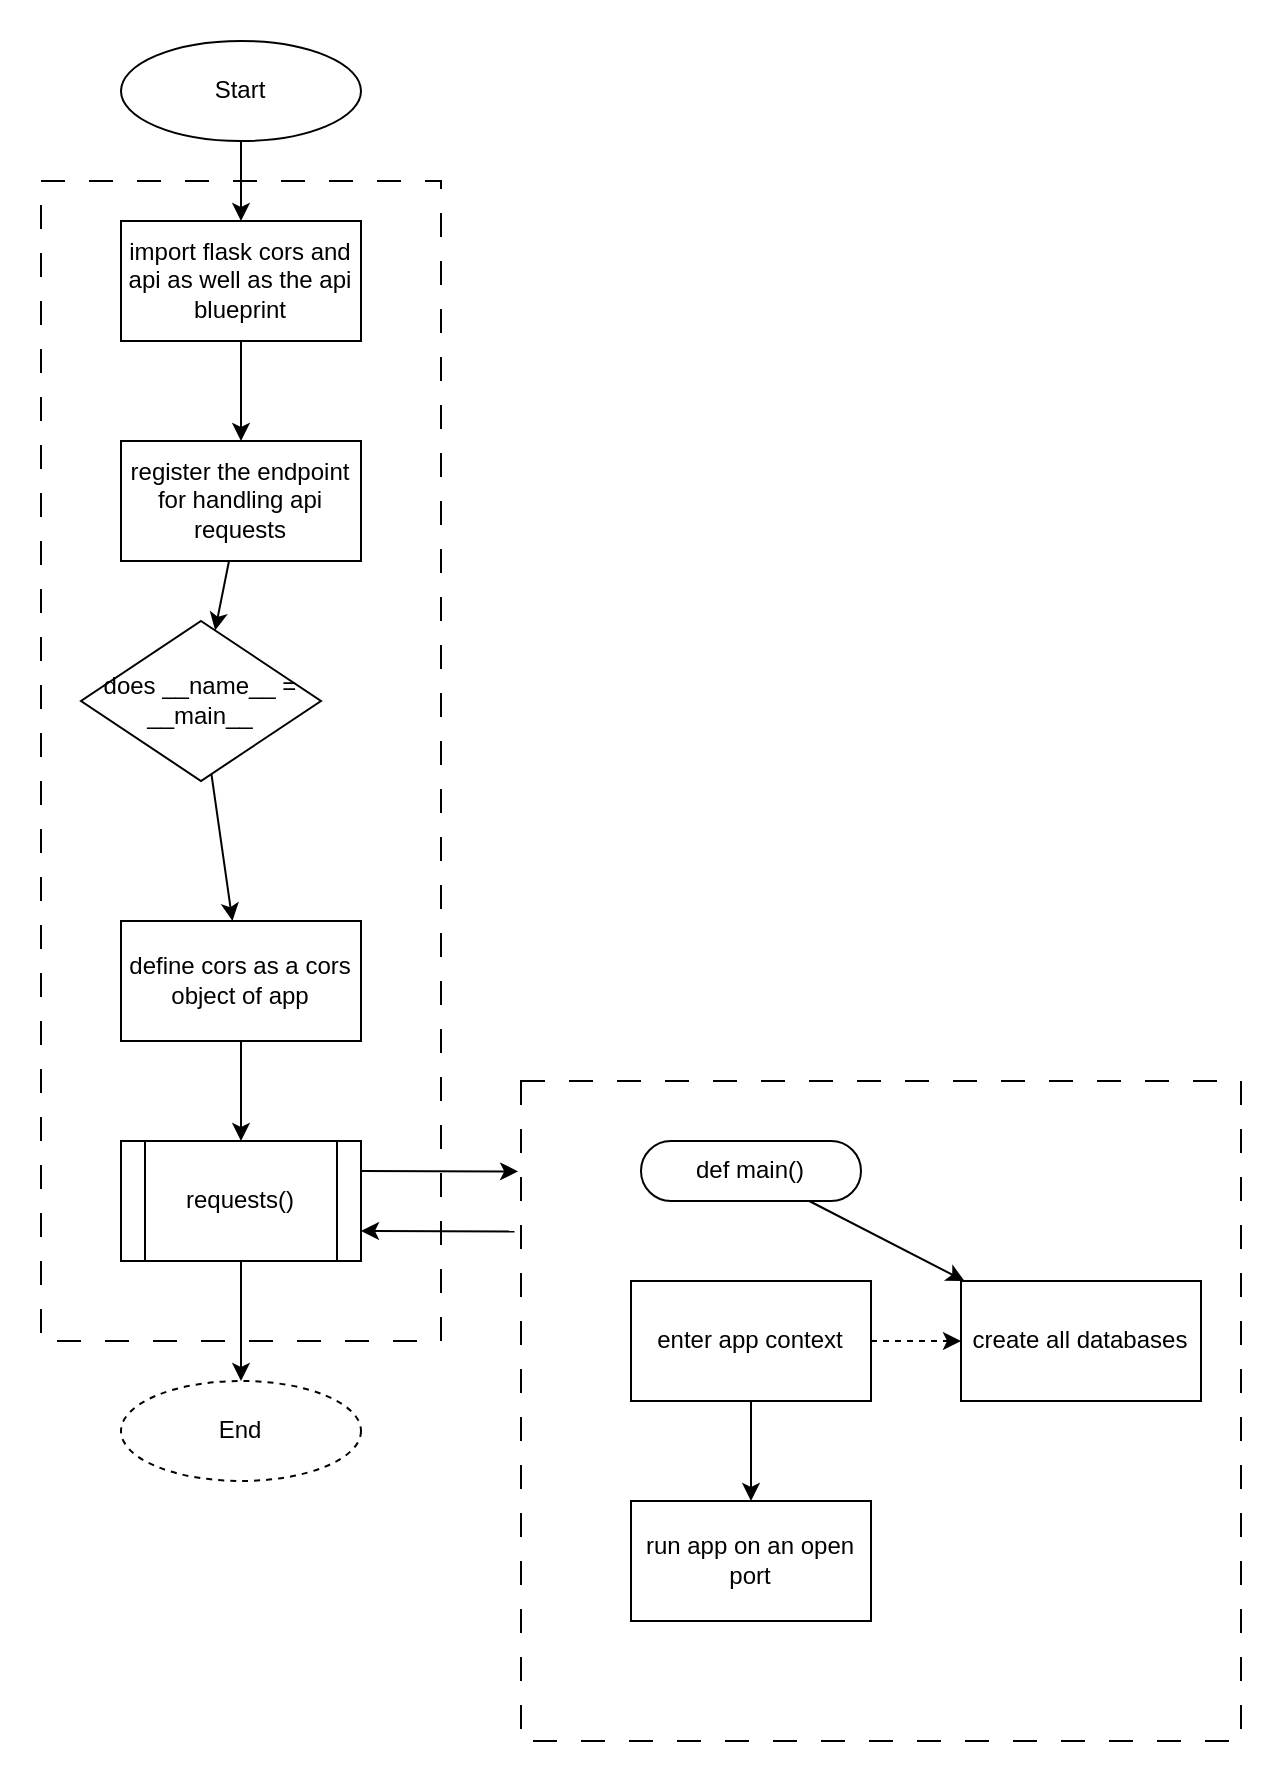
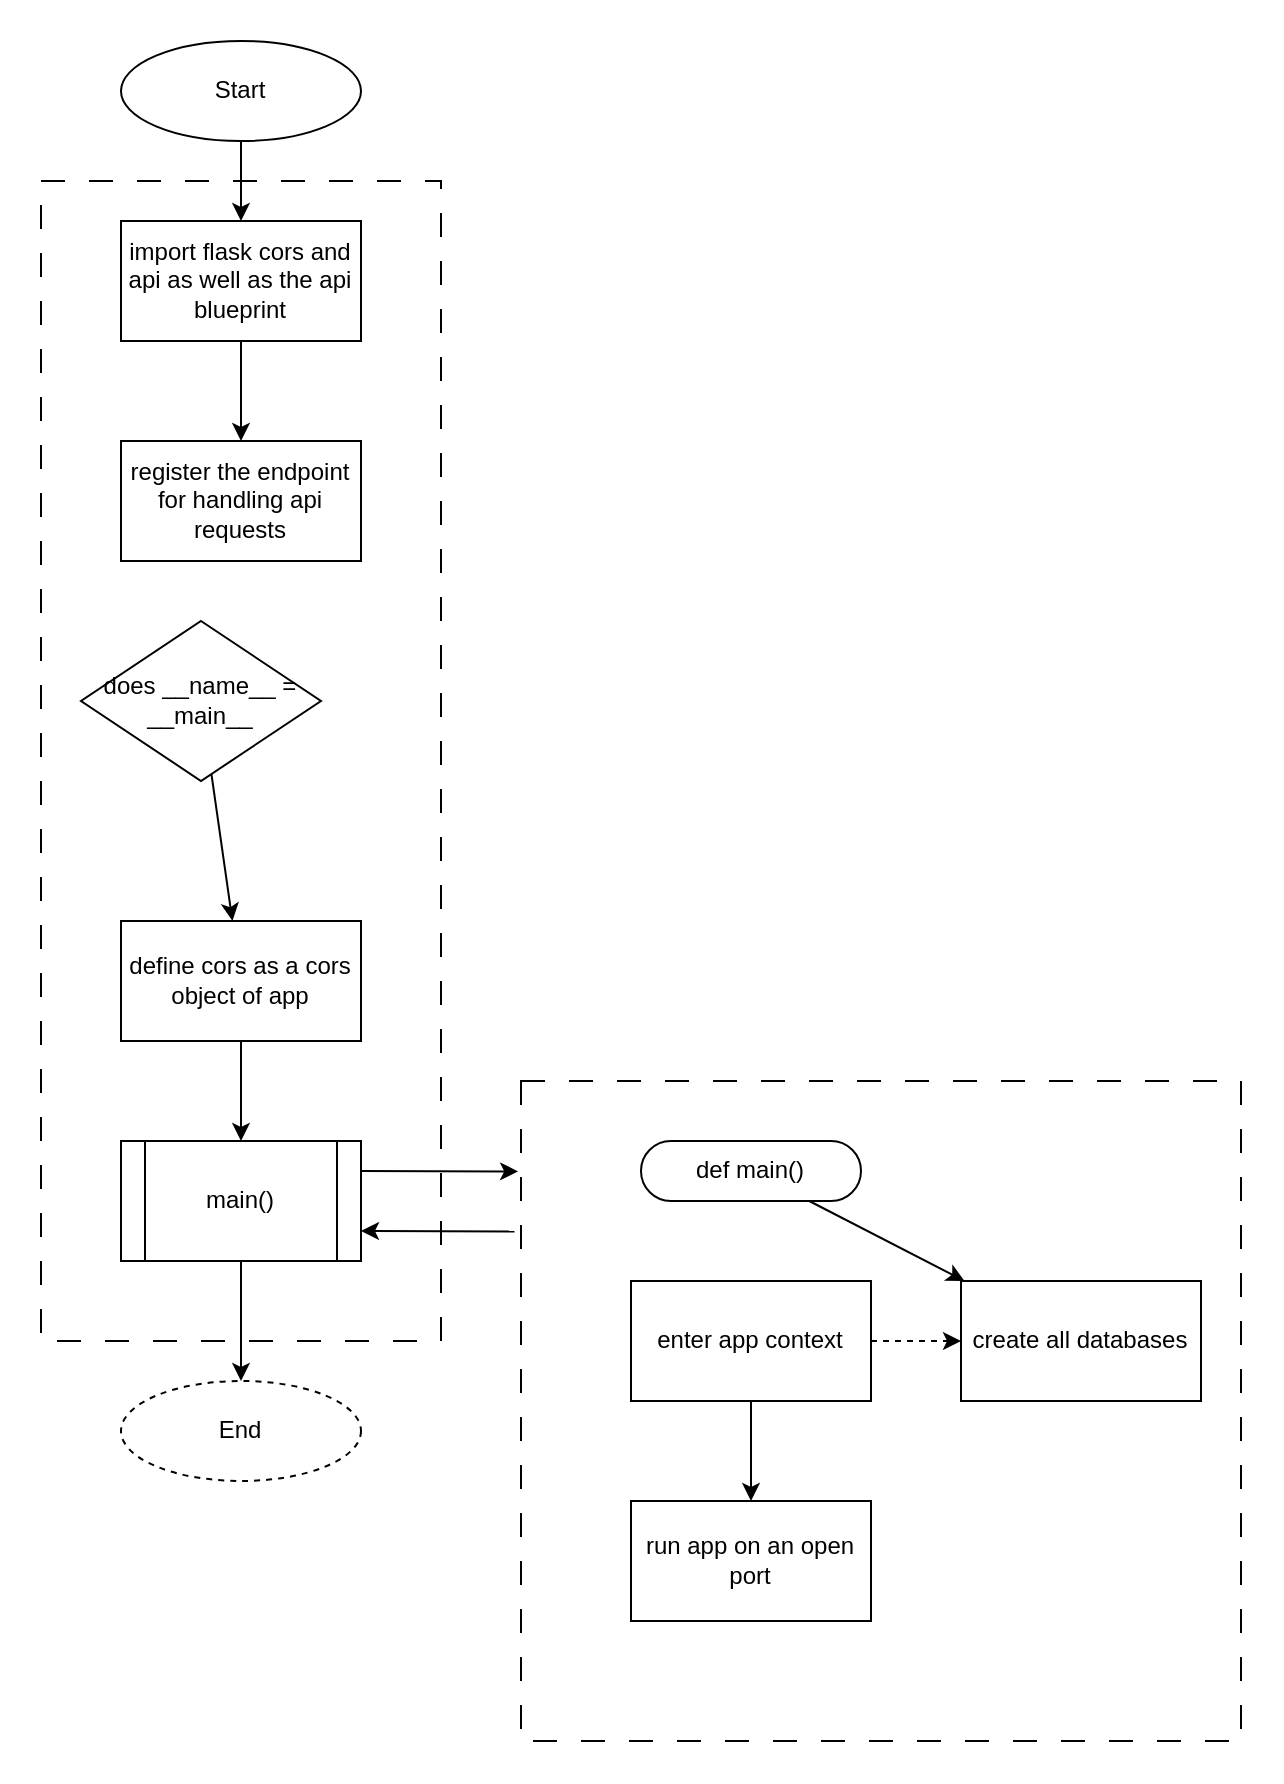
edge "register the endpoint for handling api requests" -> "does __name__ = __main__": removed
node "requests()": label "requests()" -> "main()"
